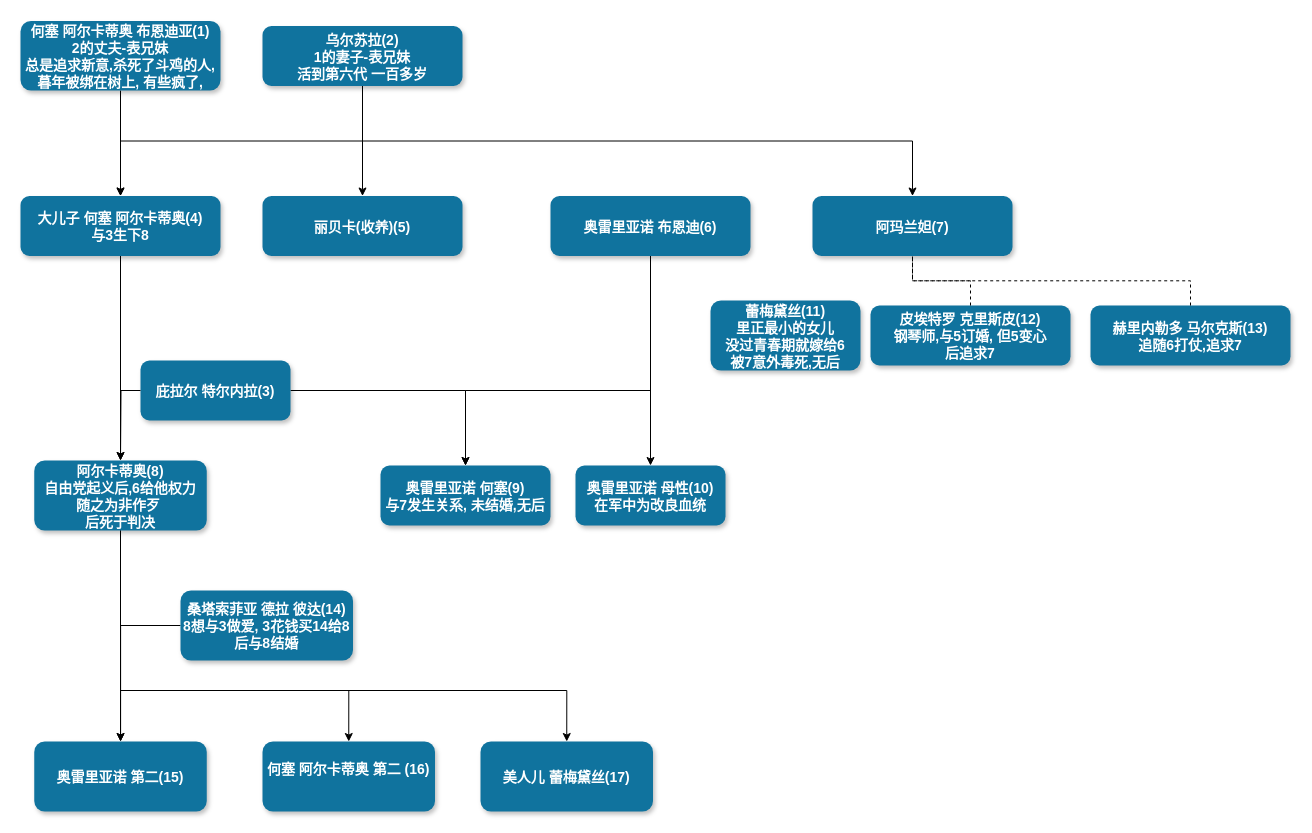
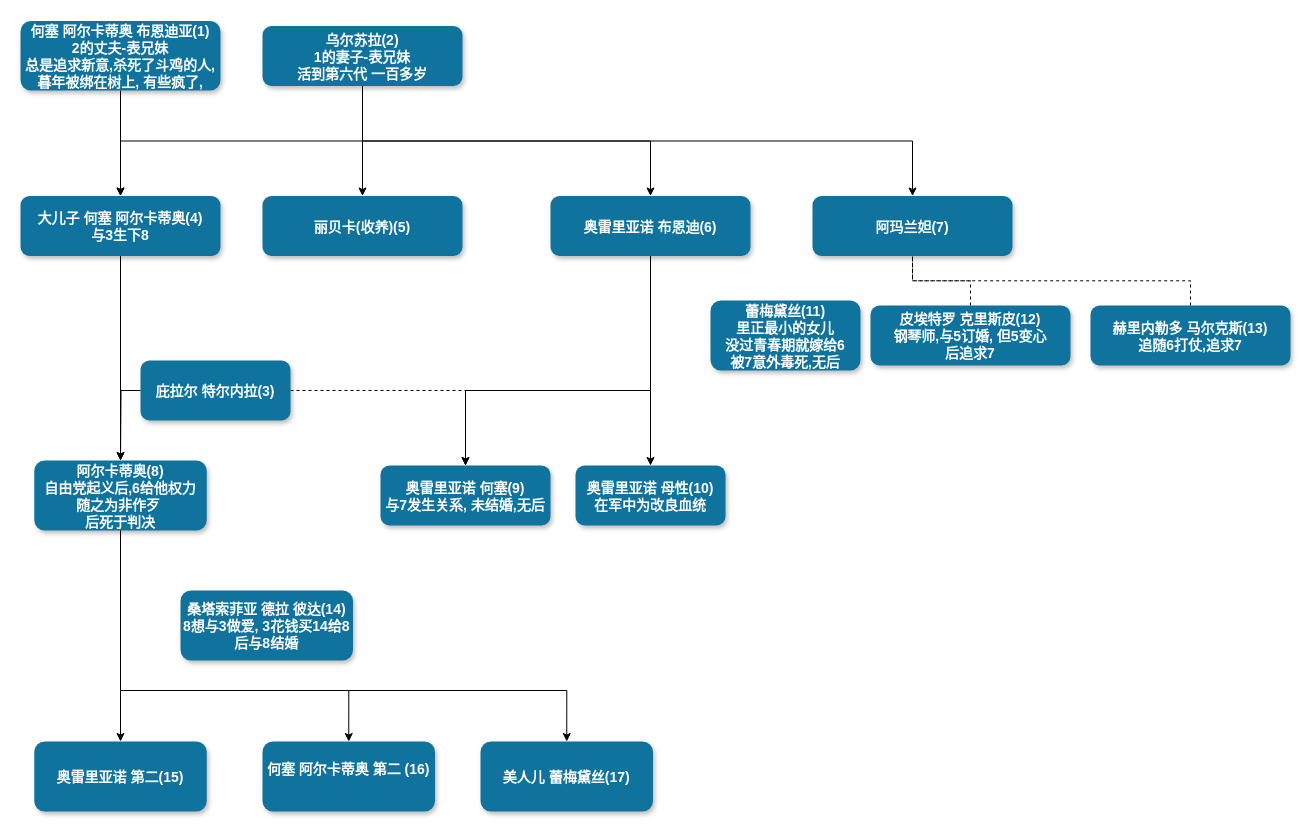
edge "乌尔苏拉(2) 1的妻子-表兄妹 活到第六代 一百多岁" -> "奥雷里亚诺 布恩迪(6)": added
edge "庇拉尔 特尔内拉(3)" -> "奥雷里亚诺 何塞(9) 与7发生关系, 未结婚,无后": style solid -> dashed
edge "桑塔索菲亚 德拉 彼达(14) 8想与3做爱, 3花钱买14给8 后与8结婚" -> "奥雷里亚诺 第二(15)": removed
